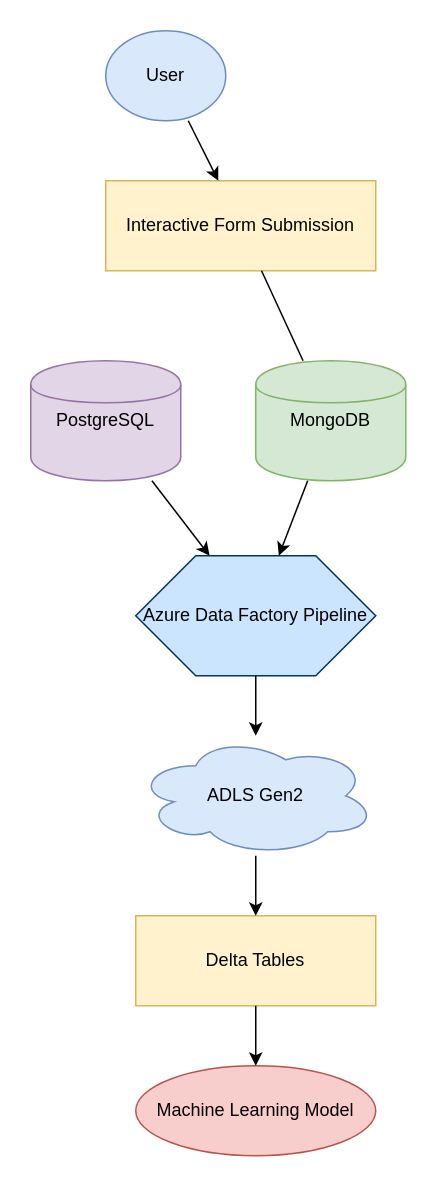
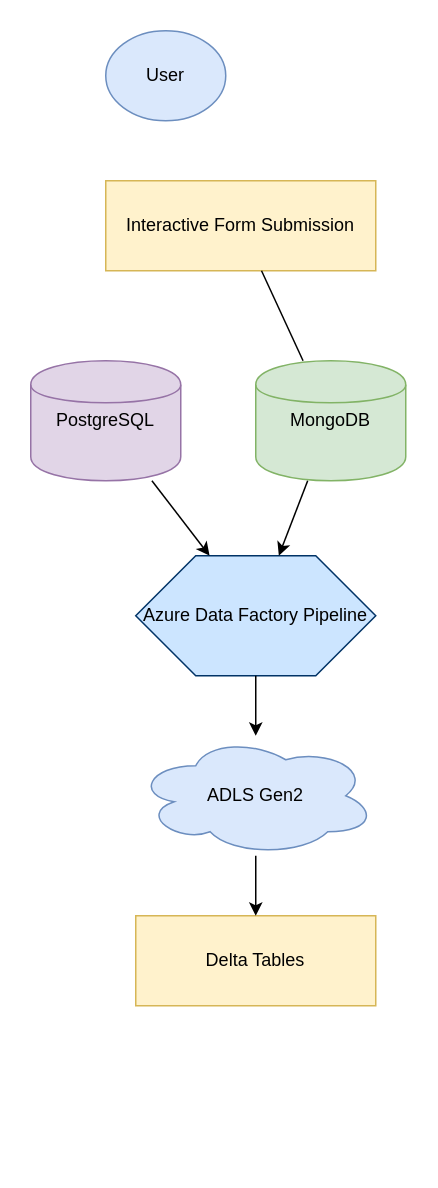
edge "User" -> "Interactive Form Submission": removed
edge "Delta Tables" -> "Machine Learning Model": removed
node "Machine Learning Model": removed
